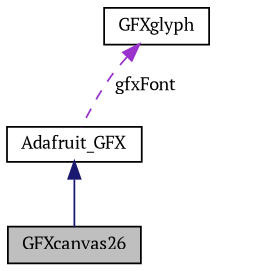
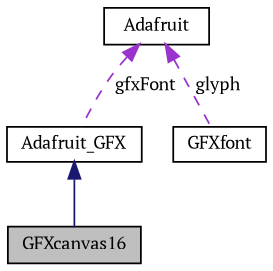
node "GFXglyph": label "GFXglyph" -> "Adafruit"
node "GFXfont": added
node "GFXcanvas26": label "GFXcanvas26" -> "GFXcanvas16"
